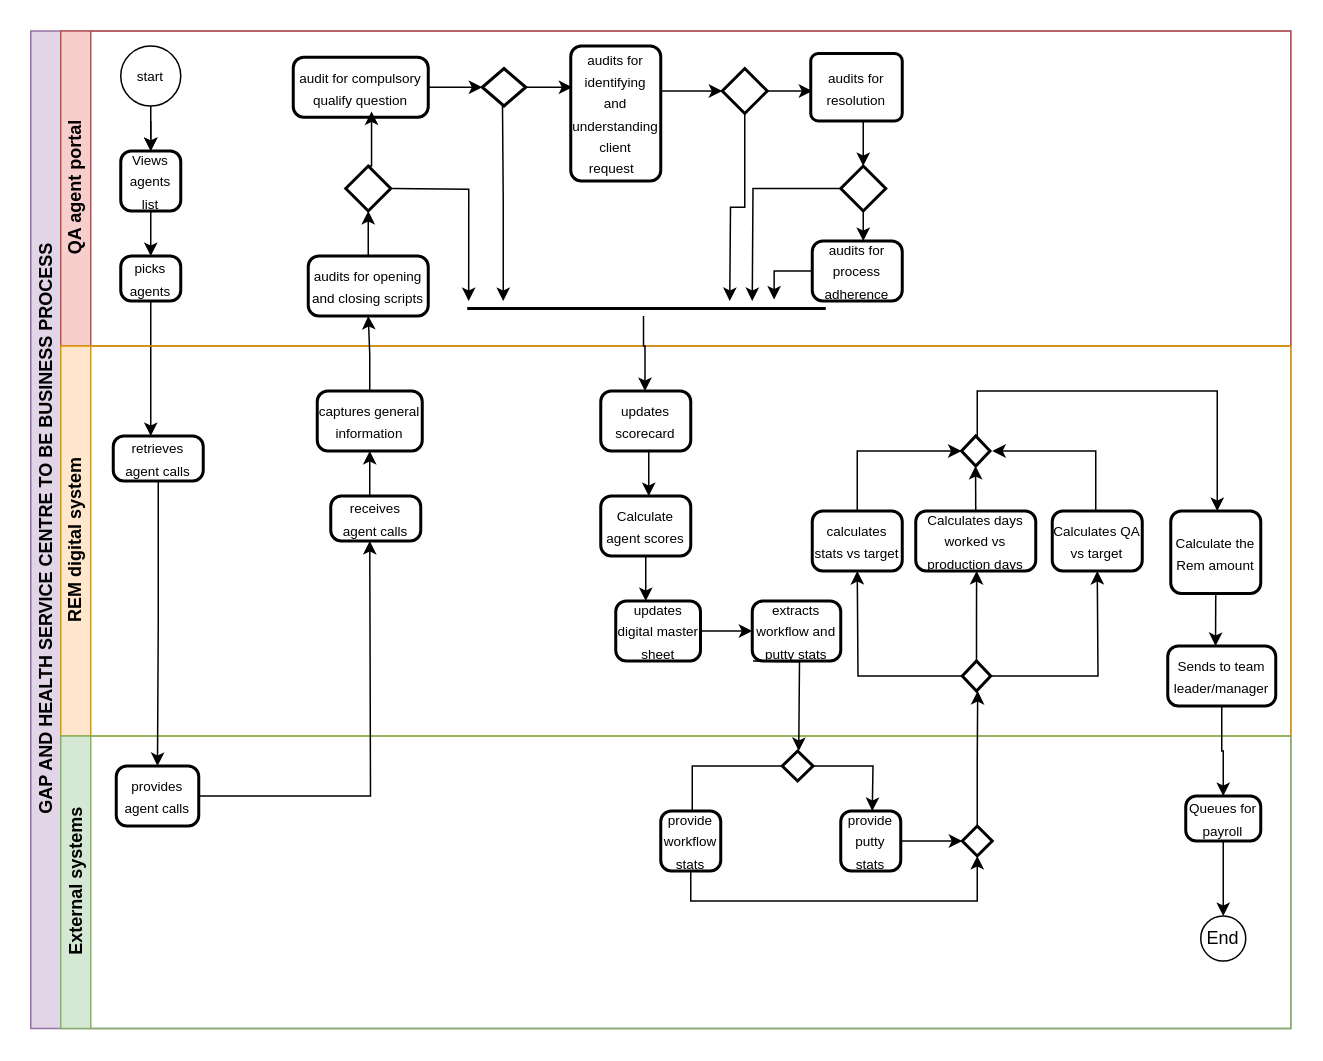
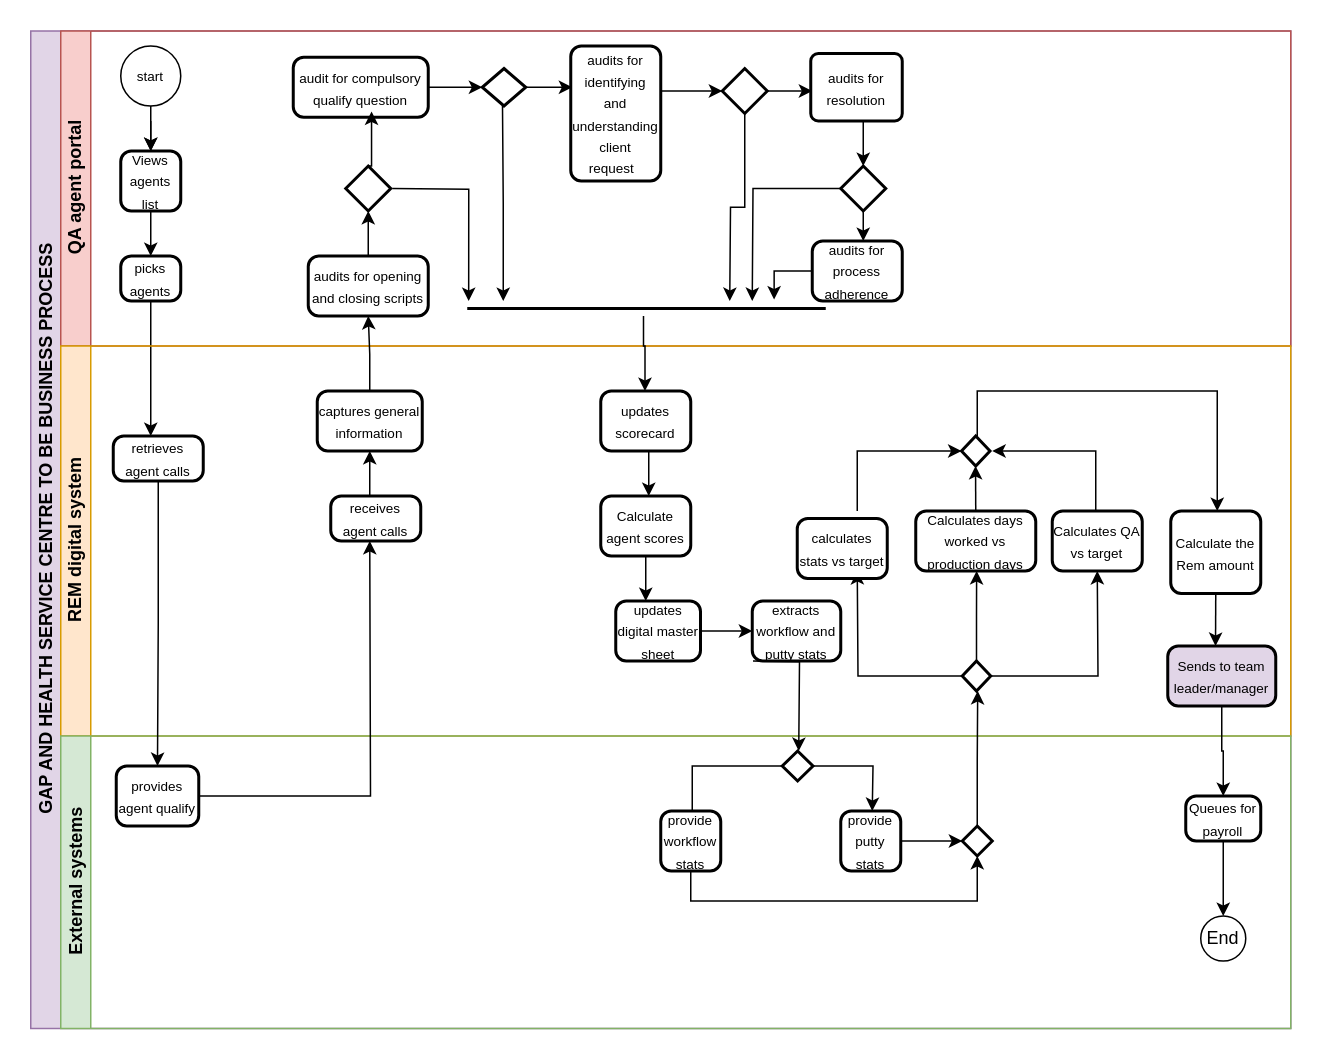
node "calculates stats vs target": moved (857, 541) -> (842, 548)
node "Sends to team leader/manager": fillcolor #ffffff -> #e1d5e7
node "provides agent calls": label "provides agent calls" -> "provides agent qualify"
